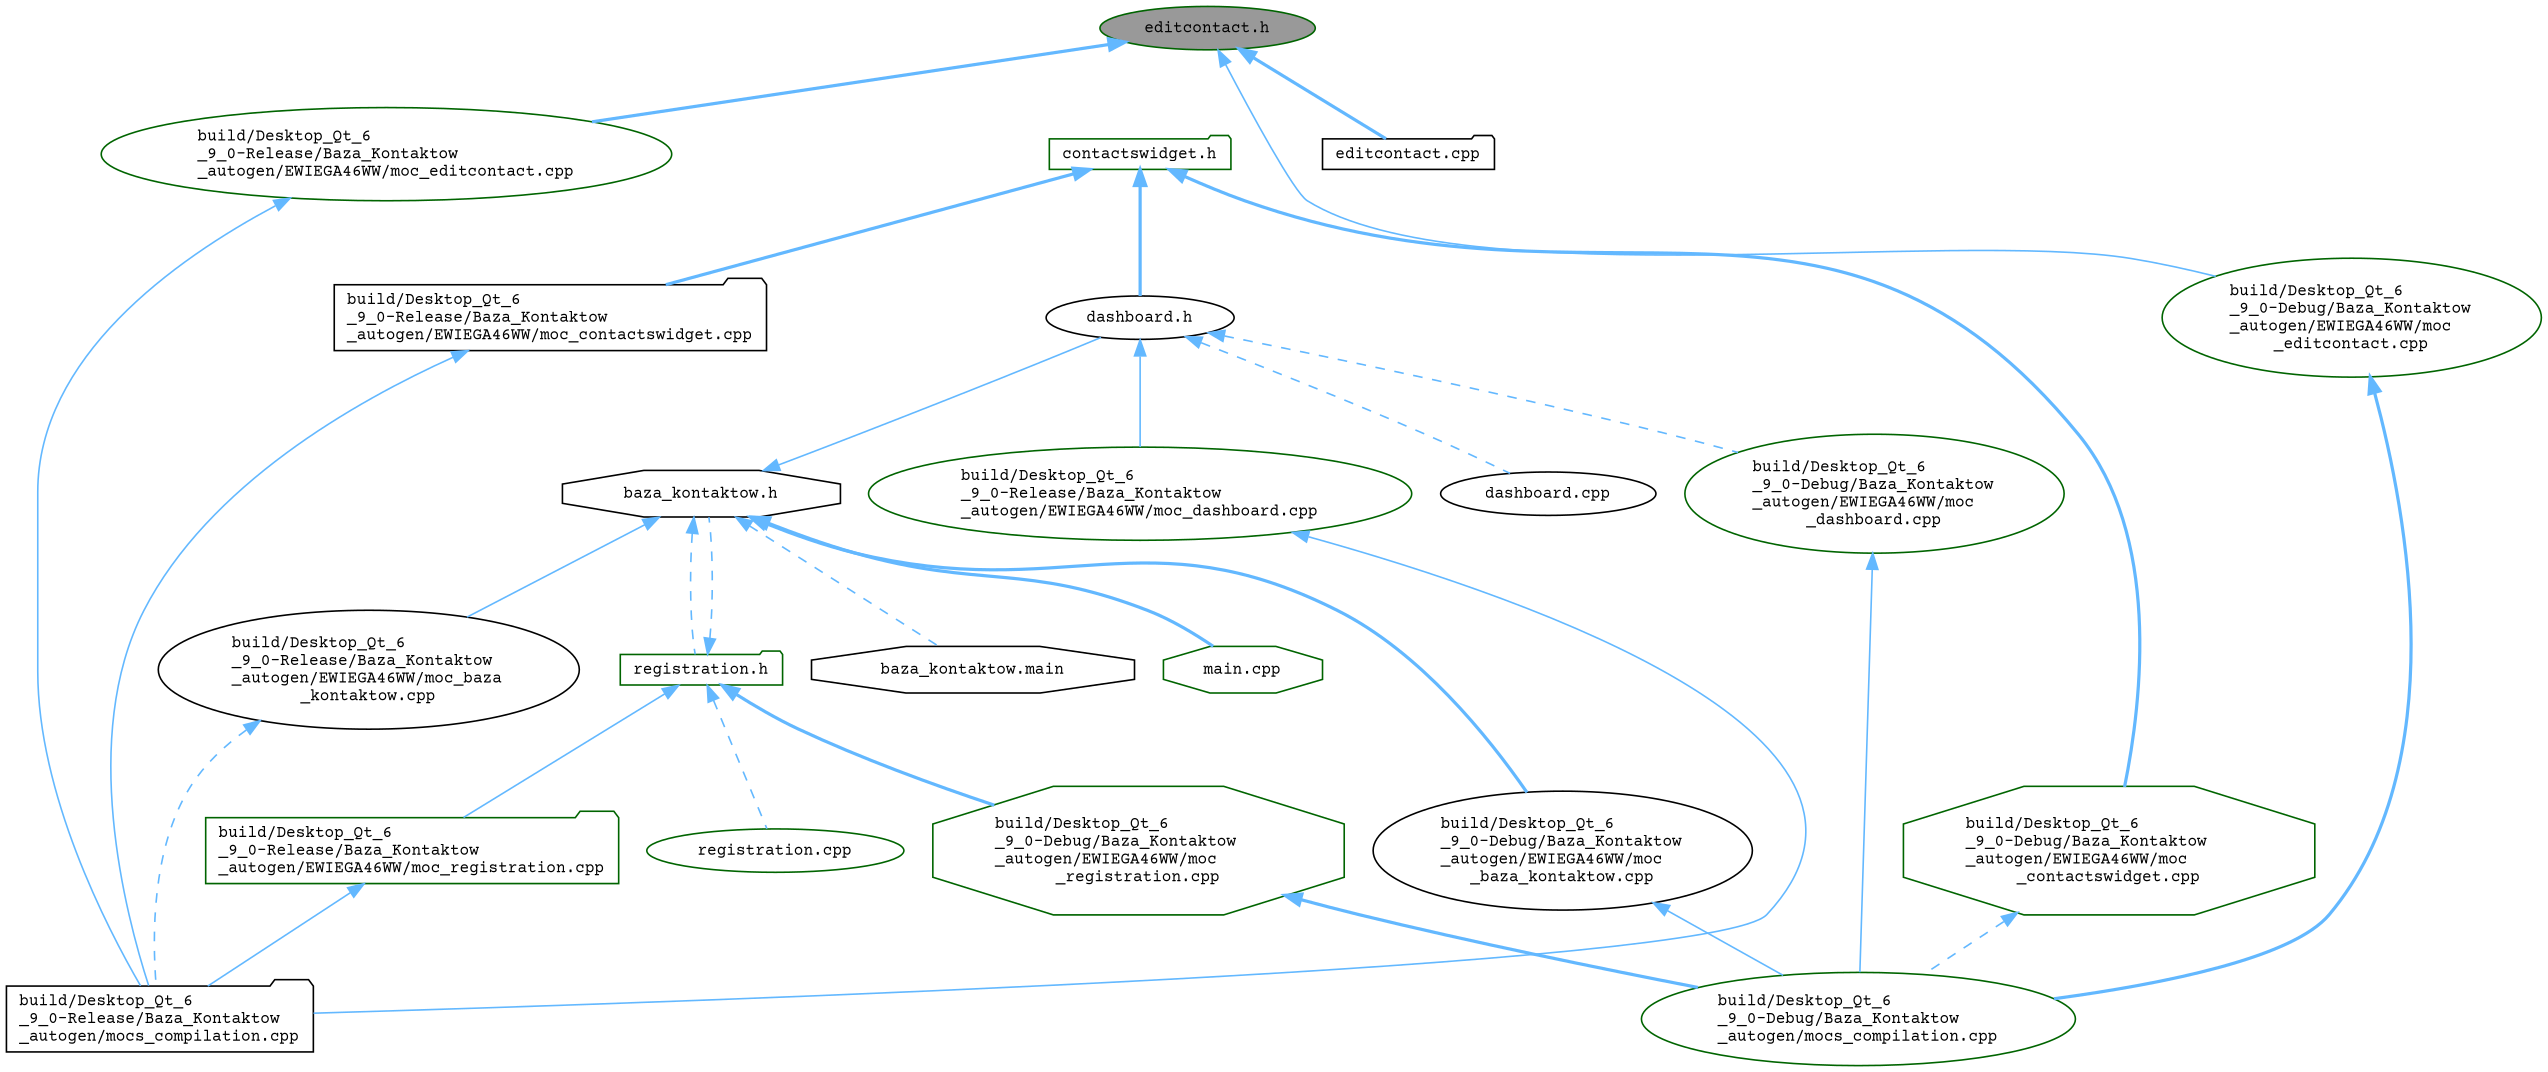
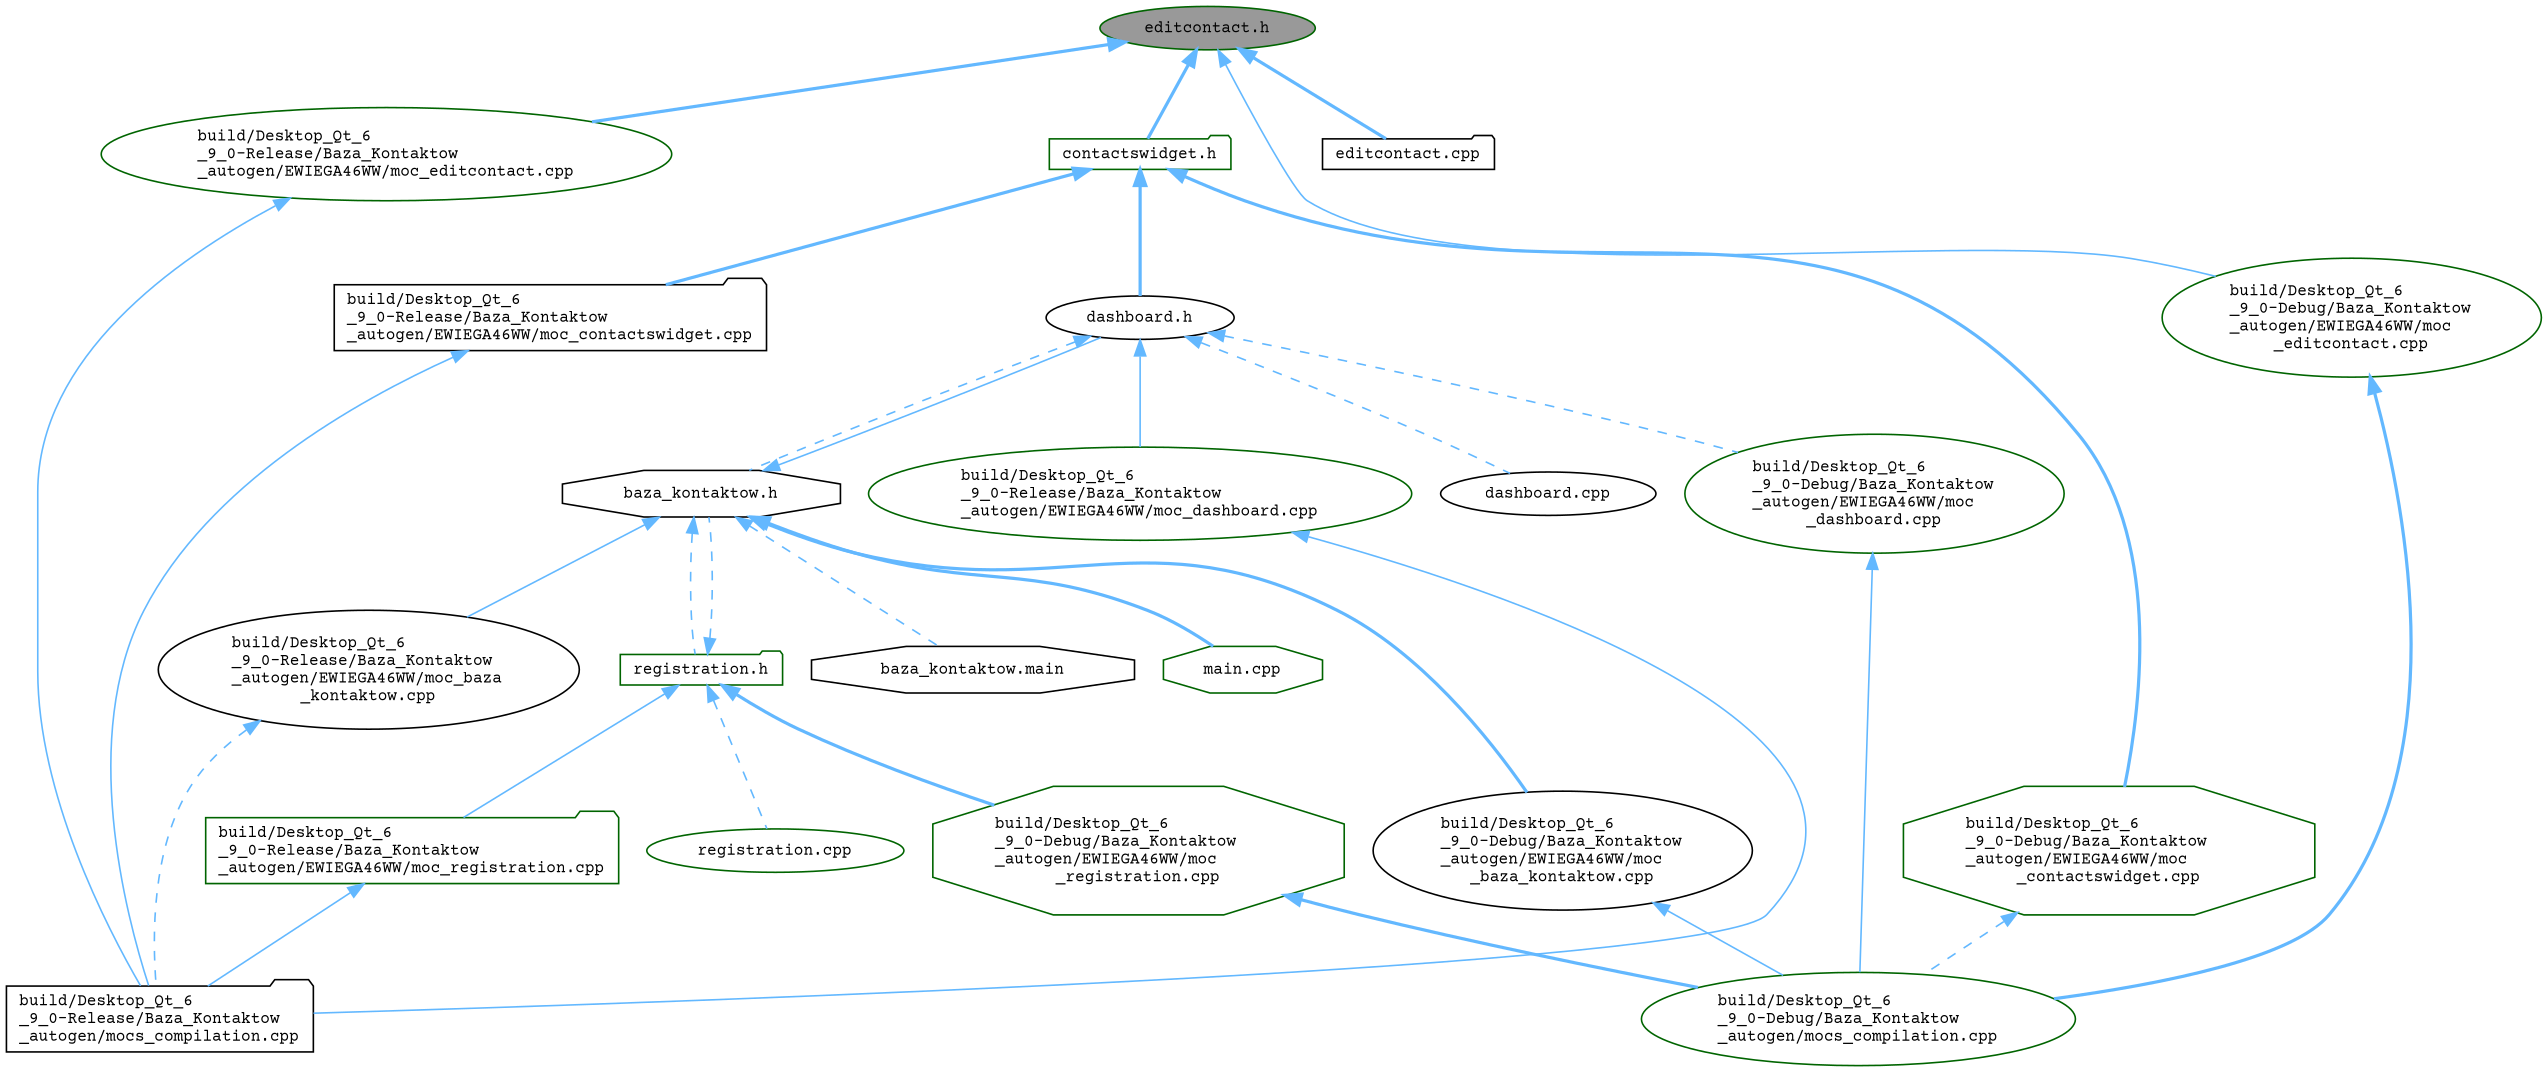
edge "contactswidget.h" -> "editcontact.h": added
edge "baza_kontaktow.h" -> "dashboard.h": added
